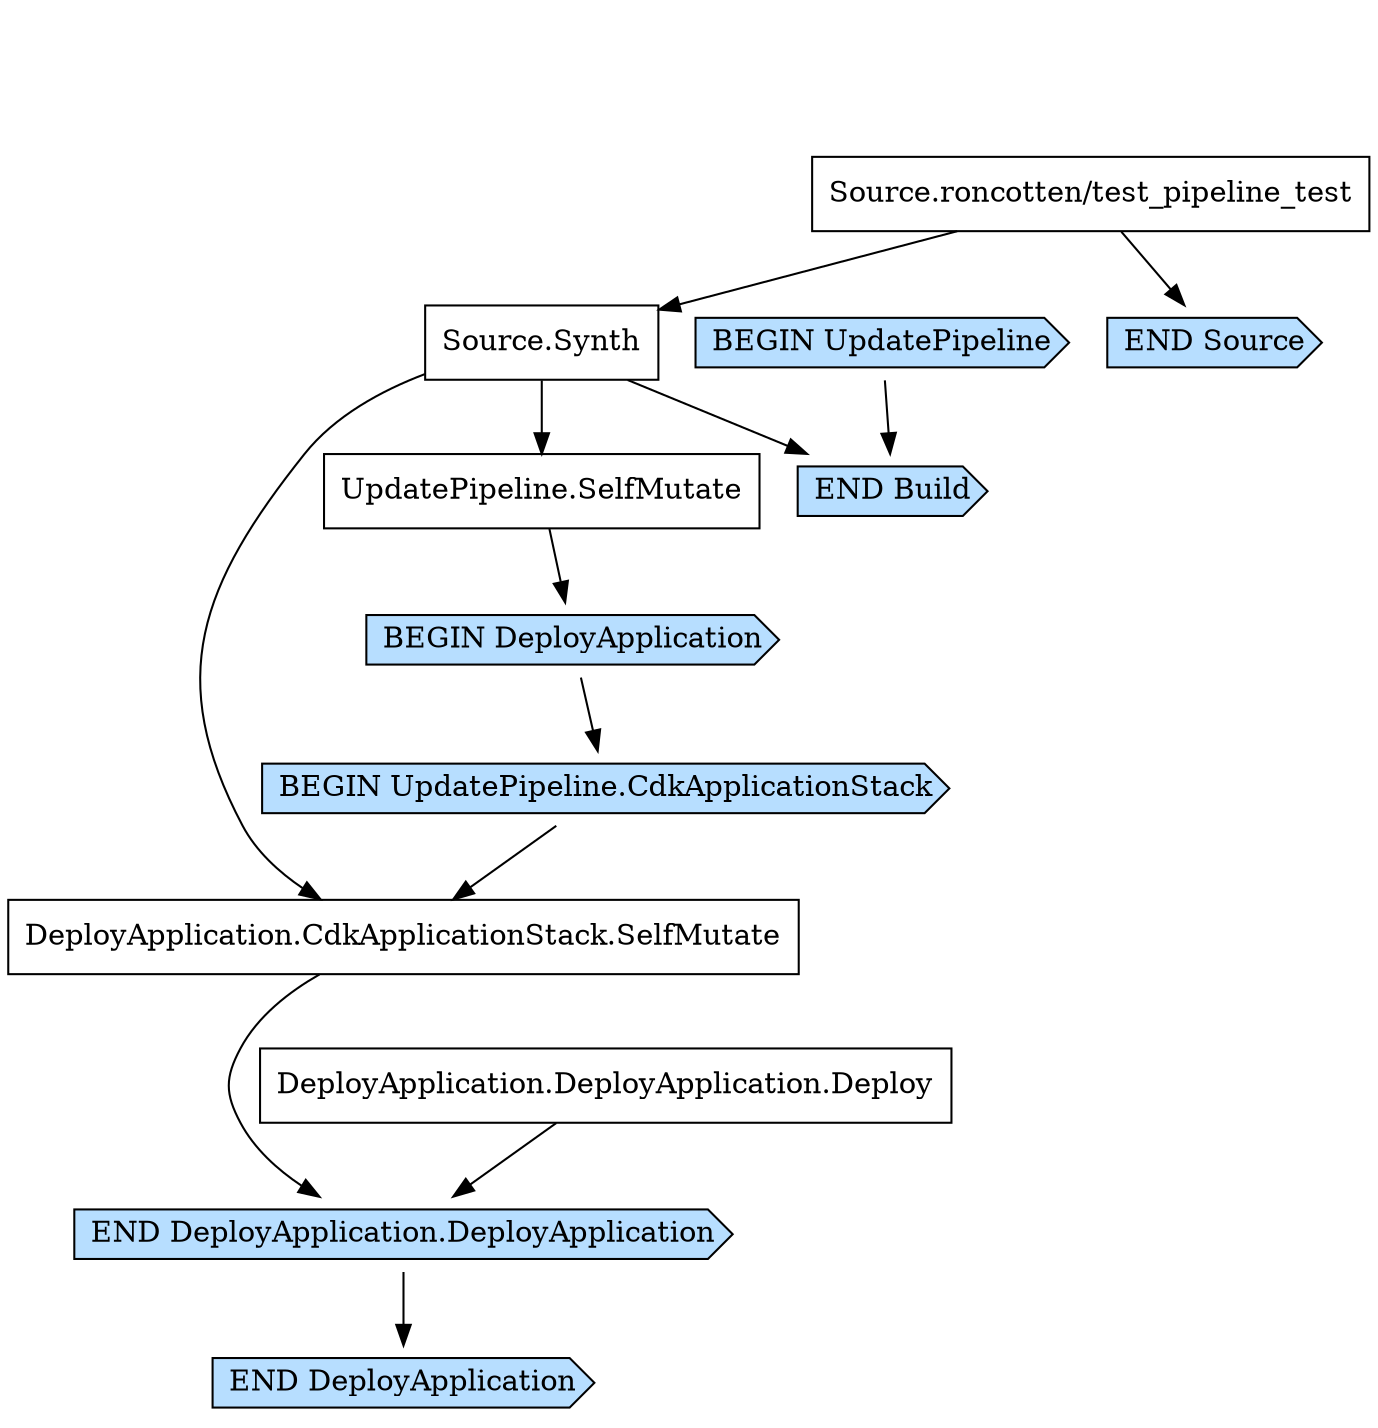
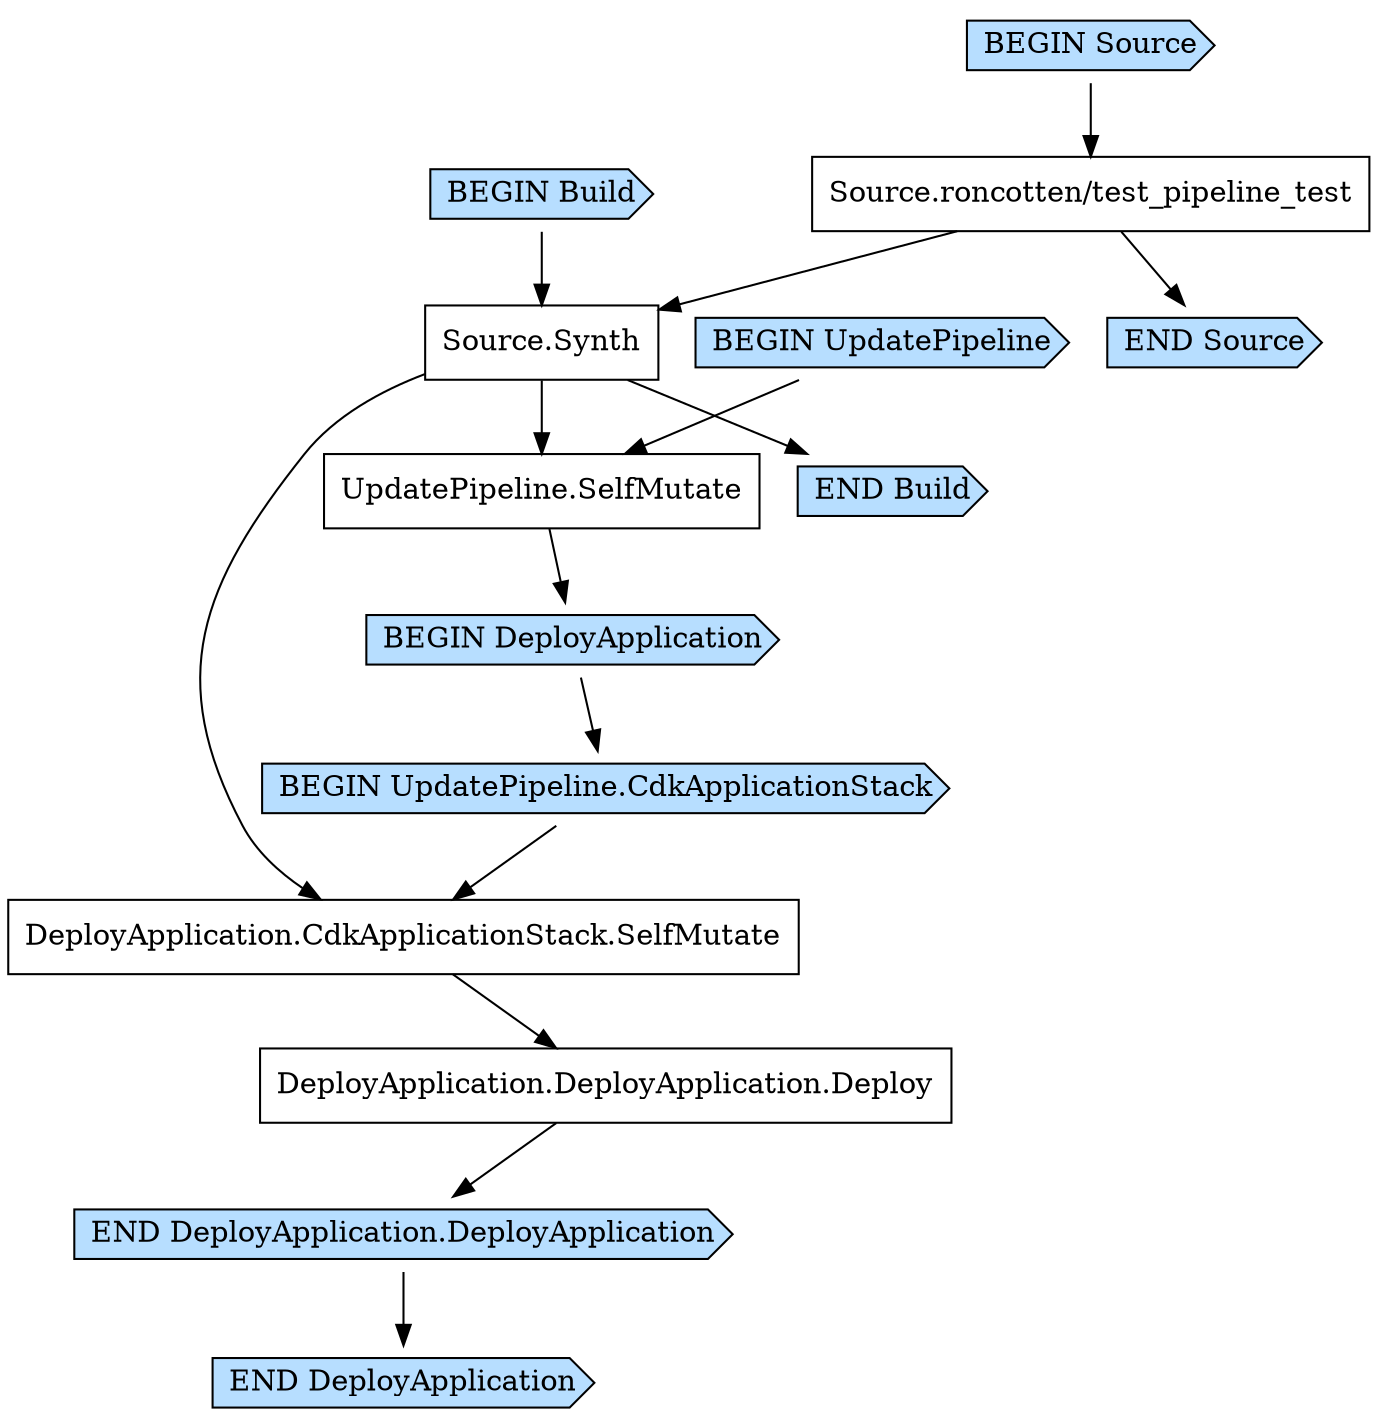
node "BEGIN Source": added
node "BEGIN Build": added
edge "BEGIN UpdatePipeline" -> "END Build": now "BEGIN UpdatePipeline" -> "UpdatePipeline.SelfMutate"
edge "DeployApplication.CdkApplicationStack.SelfMutate" -> "END DeployApplication.DeployApplication": now "DeployApplication.CdkApplicationStack.SelfMutate" -> "DeployApplication.DeployApplication.Deploy"
